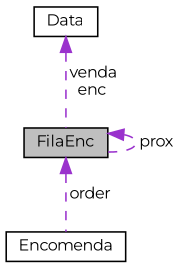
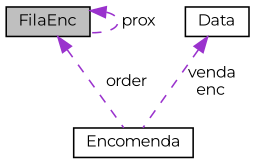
edge "FilaEnc" -> "Data": now "Encomenda" -> "Data"
